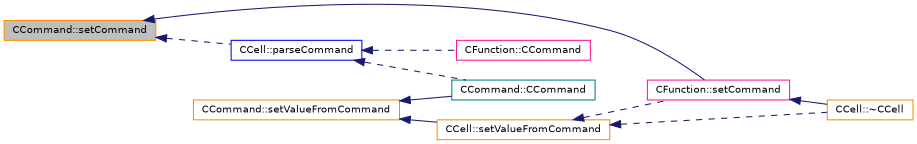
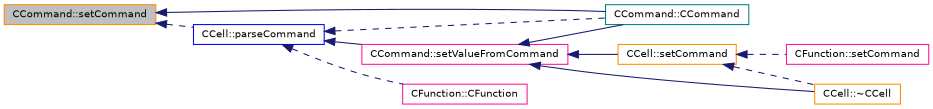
edge "CFunction::setCommand" -> "CCommand::setCommand": now "CCommand::CCommand" -> "CCommand::setCommand"
edge "CCommand::setValueFromCommand" -> "CCell::parseCommand": added
node "CFunction::CCommand": label "CFunction::CCommand" -> "CFunction::CFunction"
edge "CCell::~CCell" -> "CFunction::setCommand": now "CCell::~CCell" -> "CCommand::setValueFromCommand"
node "CCommand::setValueFromCommand": color darkorange -> deeppink
node "CCell::setValueFromCommand": label "CCell::setValueFromCommand" -> "CCell::setCommand"
